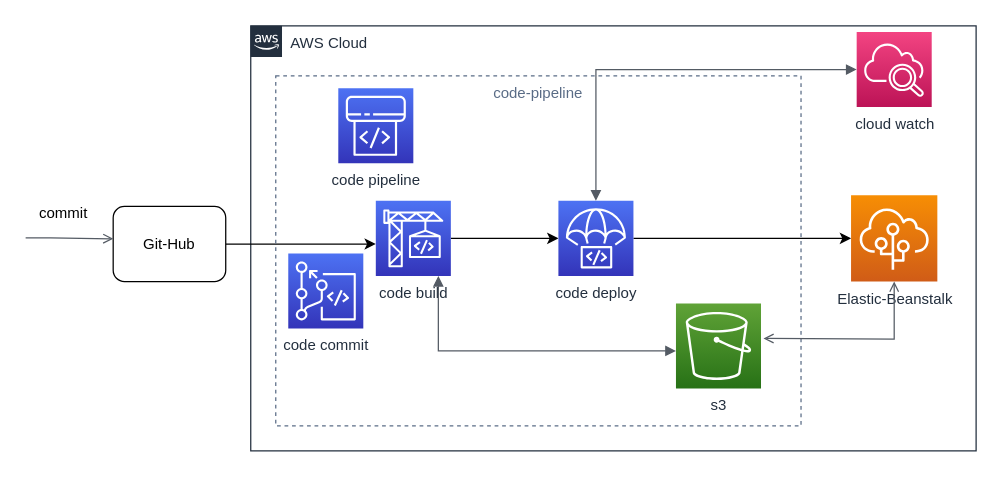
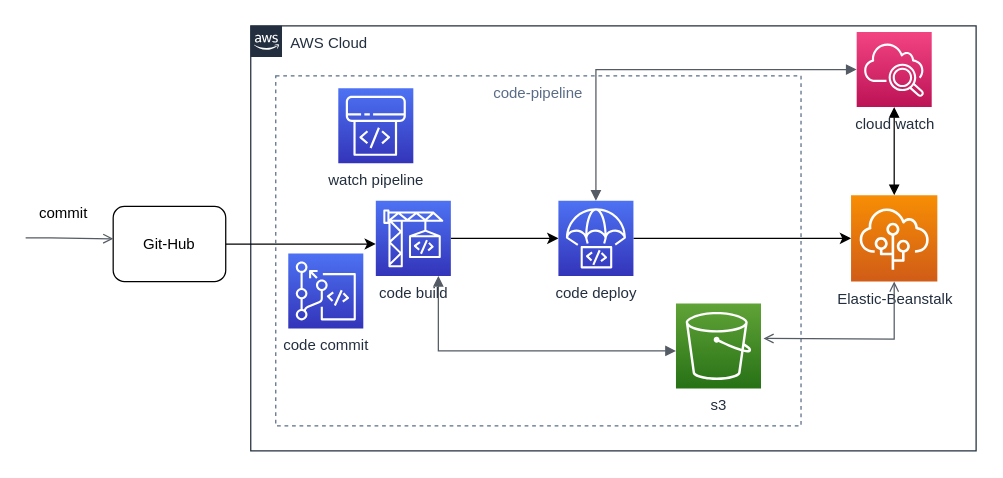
edge "cloud watch" -- "Elastic-Beanstalk": added
node "code pipeline": label "code pipeline" -> "watch pipeline"
